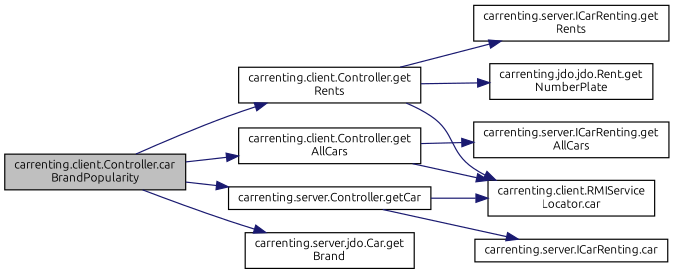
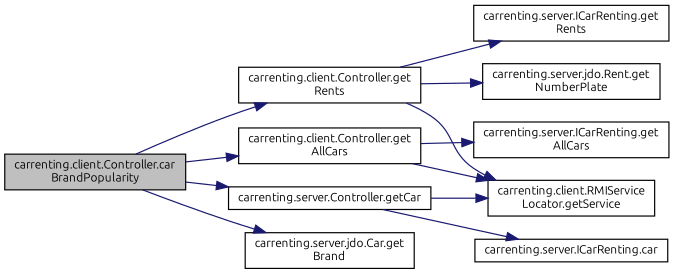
node "carrenting.jdo.jdo.Rent.get NumberPlate": label "carrenting.jdo.jdo.Rent.get NumberPlate" -> "carrenting.server.jdo.Rent.get NumberPlate"
node "carrenting.client.RMIService Locator.car": label "carrenting.client.RMIService Locator.car" -> "carrenting.client.RMIService Locator.getService"
